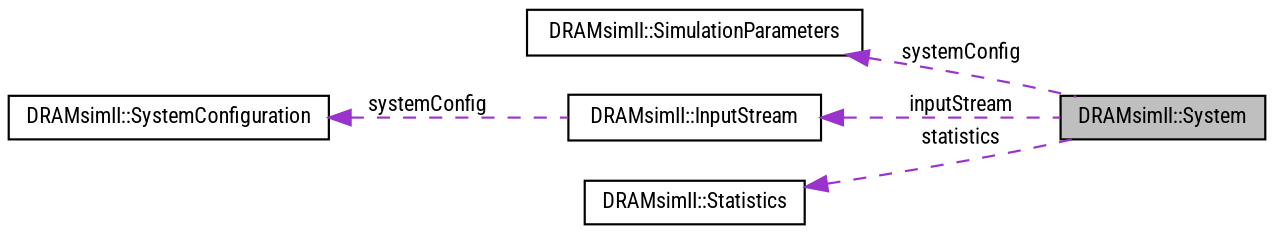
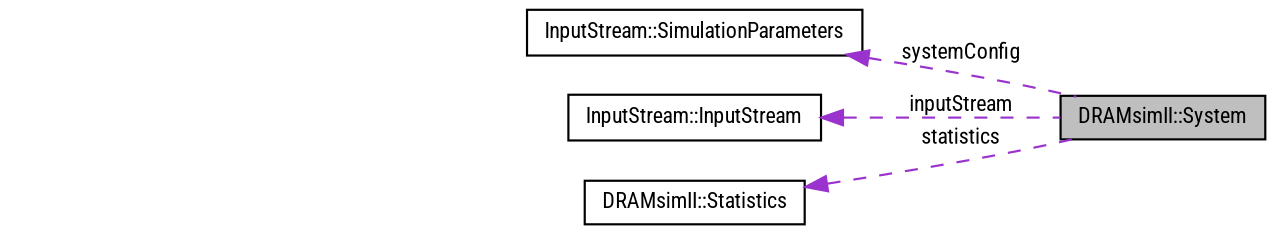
node "DRAMsimII::SimulationParameters": label "DRAMsimII::SimulationParameters" -> "InputStream::SimulationParameters"
node "DRAMsimII::SystemConfiguration": removed
node "DRAMsimII::InputStream": label "DRAMsimII::InputStream" -> "InputStream::InputStream"
